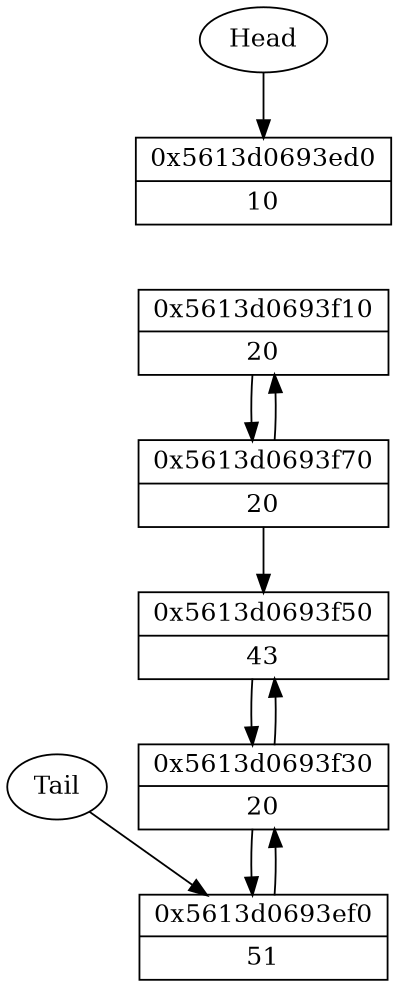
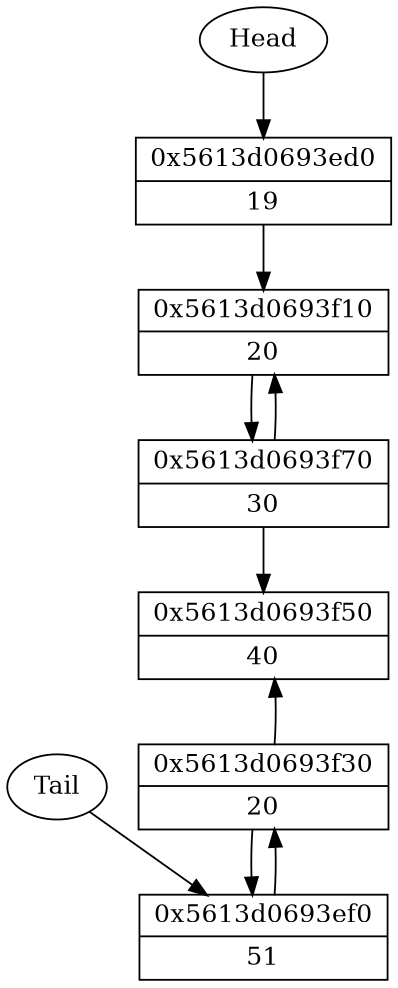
node "0x5613d0693ed0": text "10" -> "19"
edge "0x5613d0693ed0" -> "0x5613d0693f10": added
node "0x5613d0693f70": text "20" -> "30"
node "0x5613d0693f50": text "43" -> "40"
edge "0x5613d0693f50" -> "0x5613d0693f30": removed
